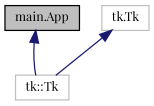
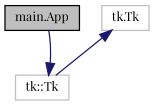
edge "tk::Tk" -> "main.App": reversed
